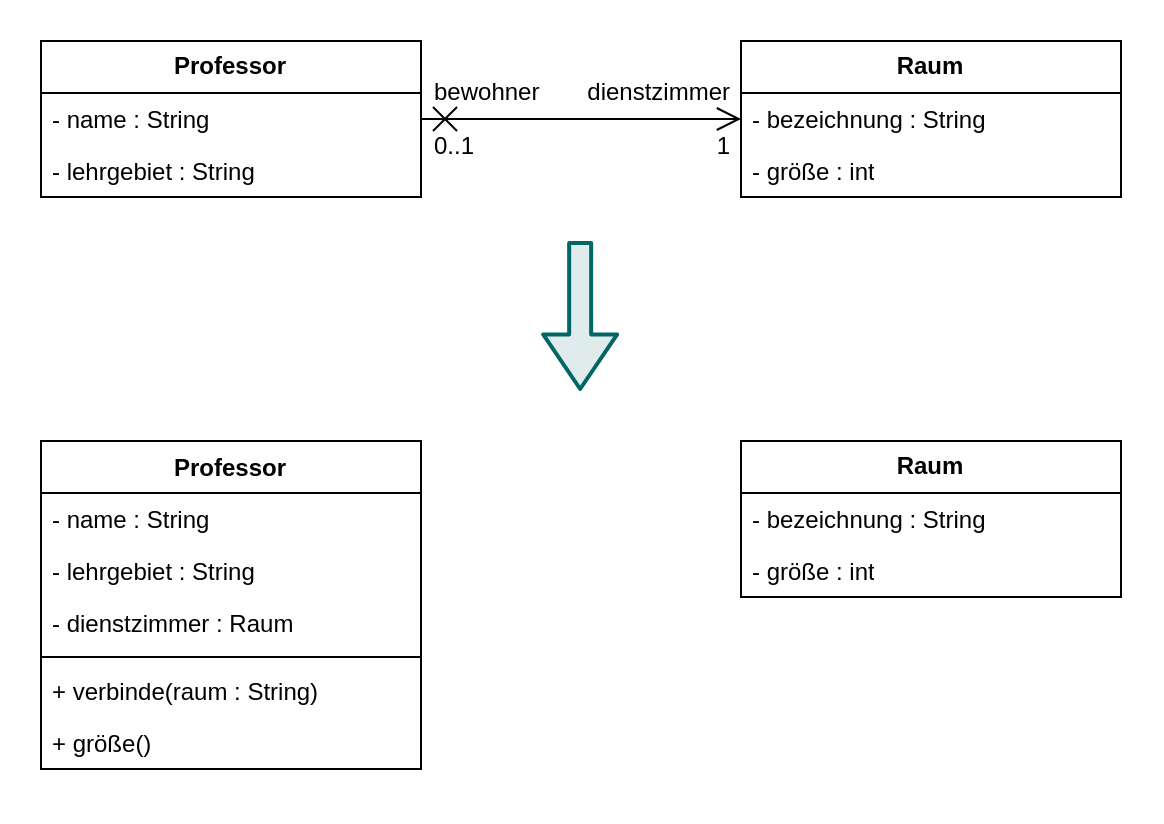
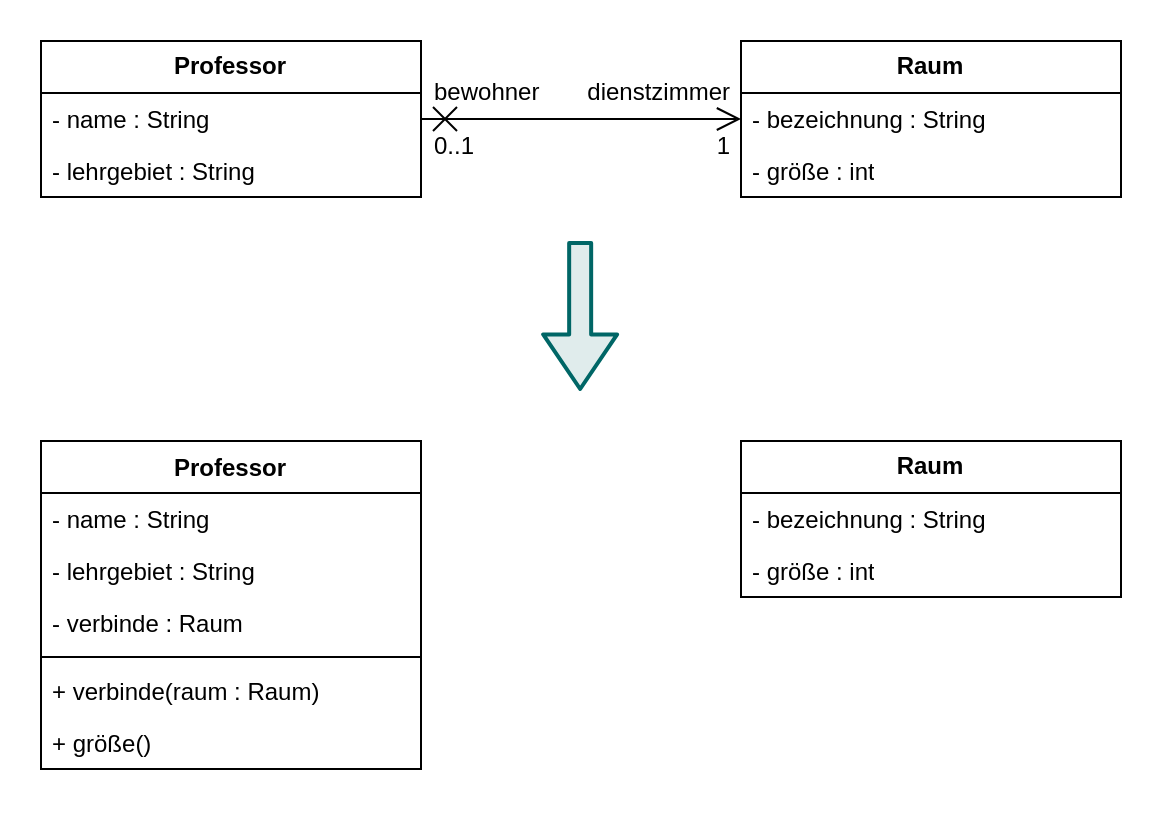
node "- dienstzimmer : Raum": label "- dienstzimmer : Raum" -> "- verbinde : Raum"
node "+ verbinde(raum : String)": label "+ verbinde(raum : String)" -> "+ verbinde(raum : Raum)"
